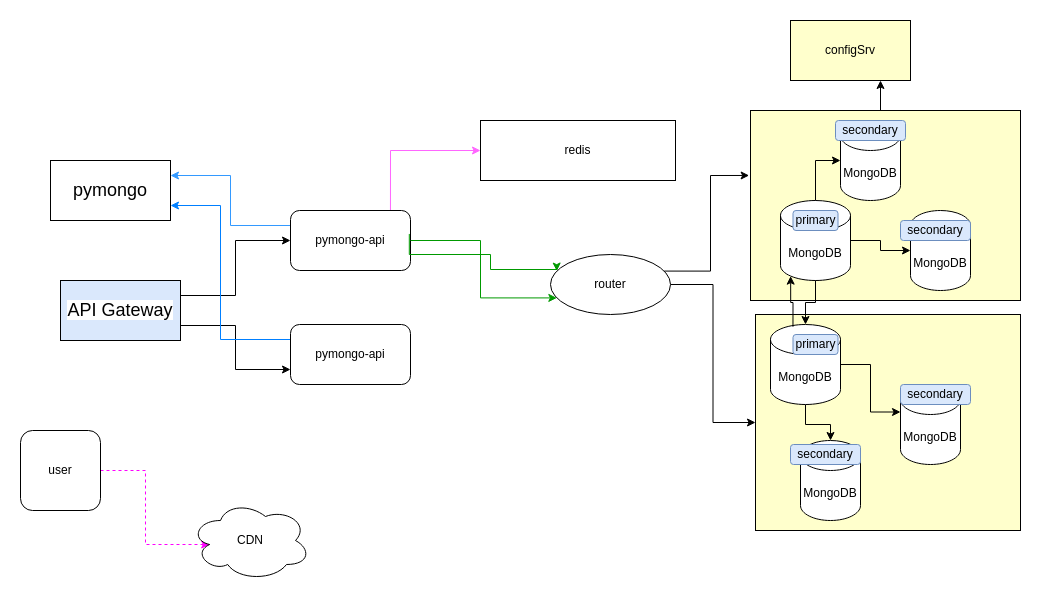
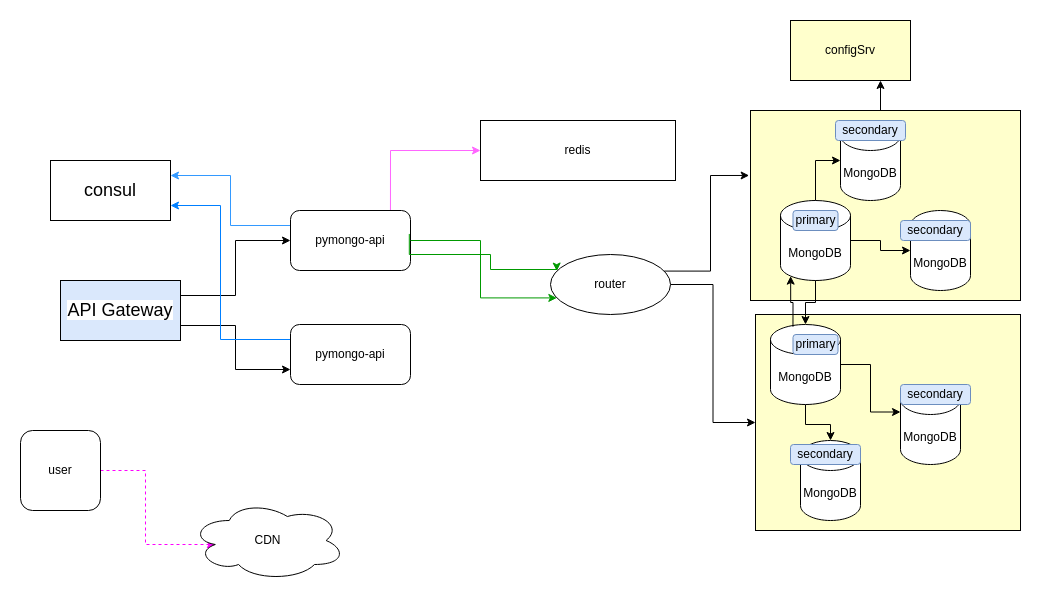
node "pymongo": label "pymongo" -> "consul"
node "CDN": size 120x80 -> 155x80
